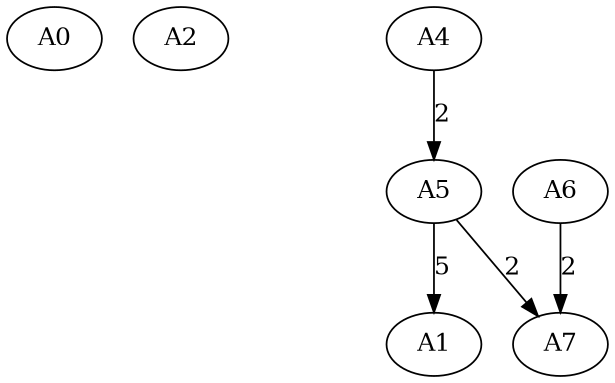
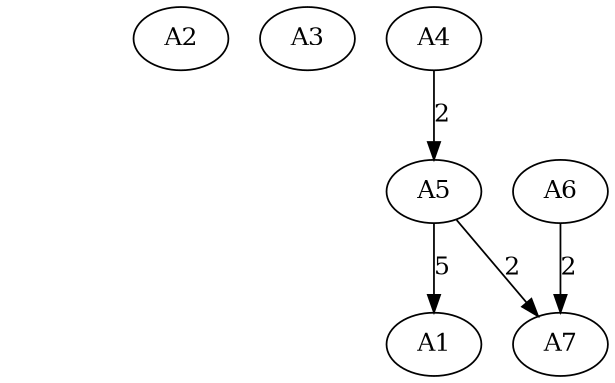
node "A0": removed
node "A3": added
